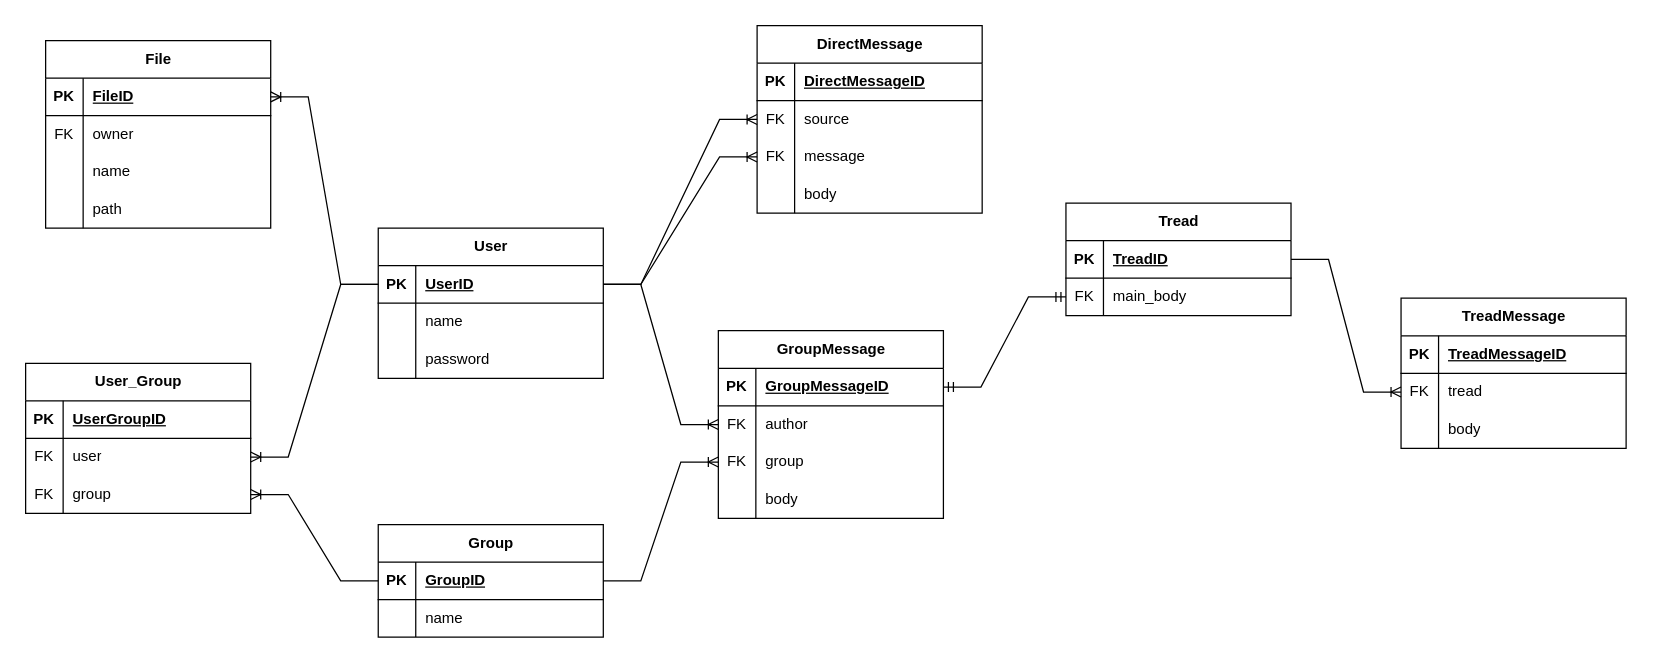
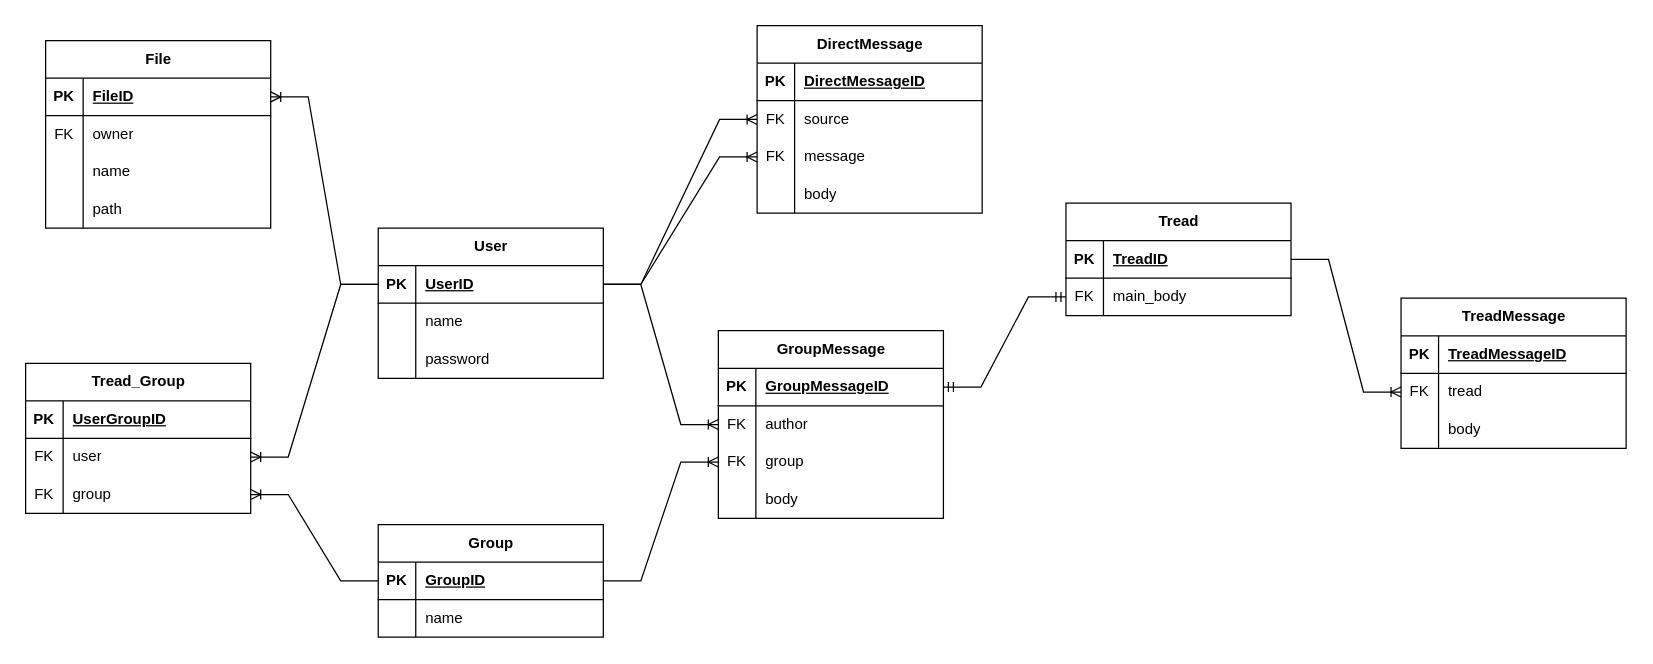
node "User_Group": label "User_Group" -> "Tread_Group"
